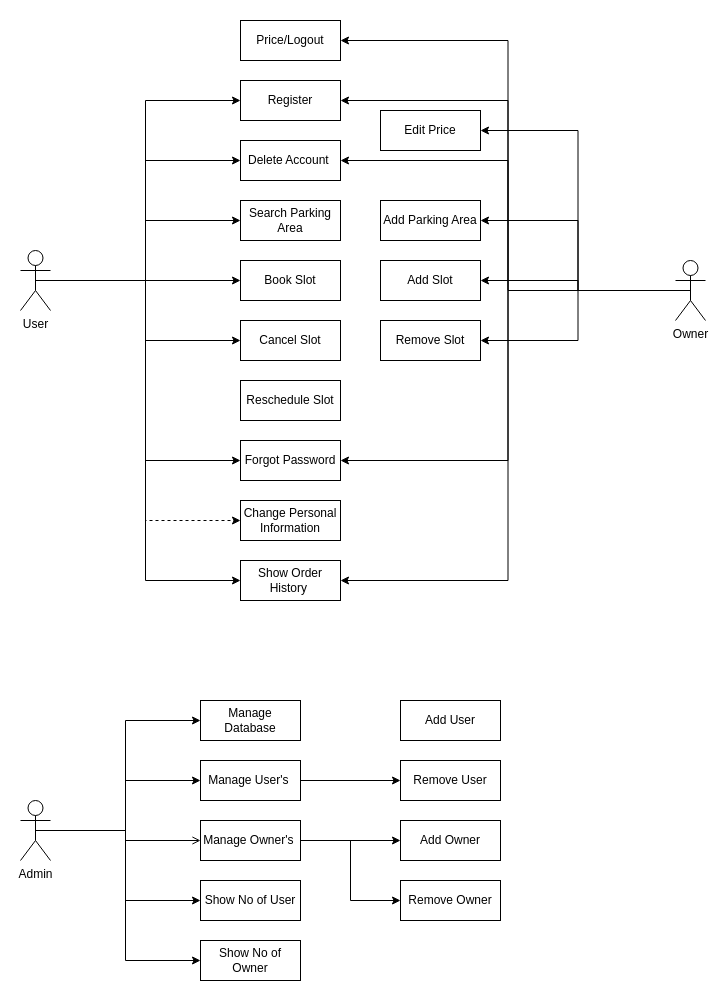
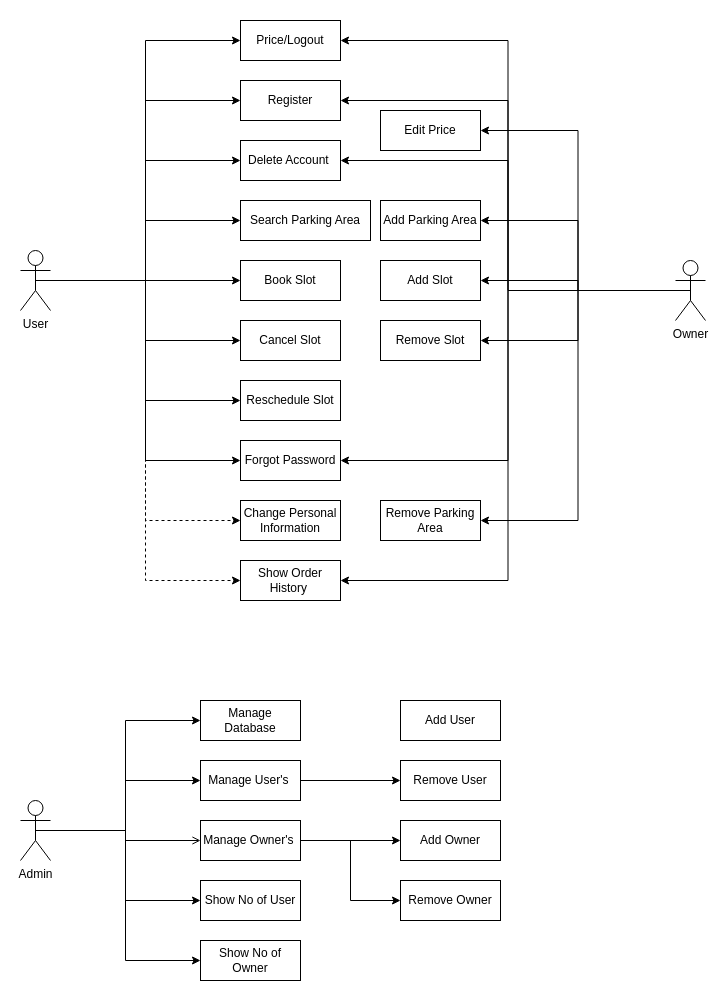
edge "User" -> "Price/Logout": added
node "Search Parking Area": size 100x40 -> 130x40
edge "User" -> "Reschedule Slot": added
edge "Owner" -> "Remove Parking Area": added
node "Remove Parking Area": added
edge "User" -> "Show Order History": style solid -> dashed
